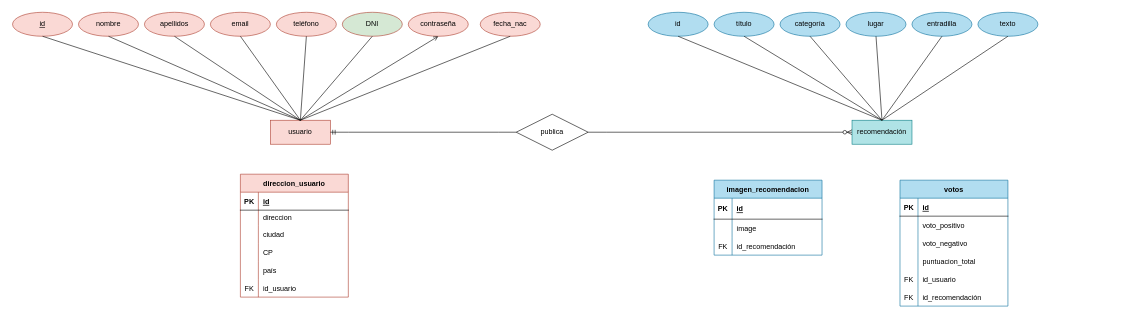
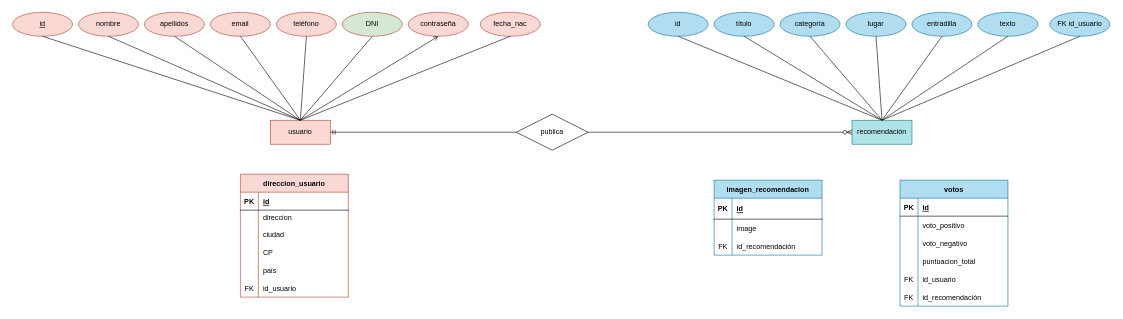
node "FK id_usuario": added
edge "FK id_usuario" -- "recomendación": added
